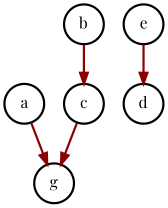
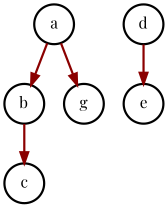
edge "a" -> "b": added
edge "e" -> "d": reversed
edge "c" -> "g": removed
